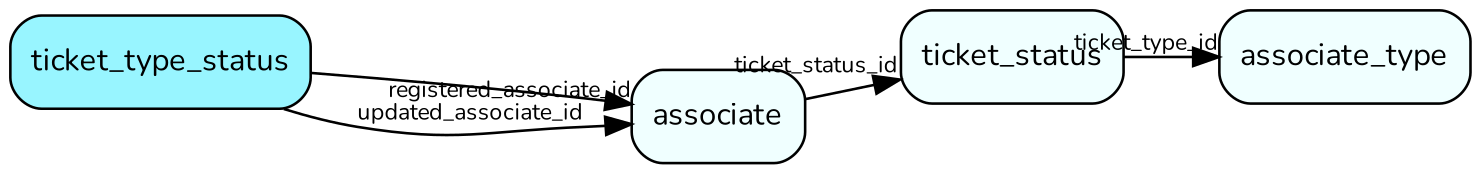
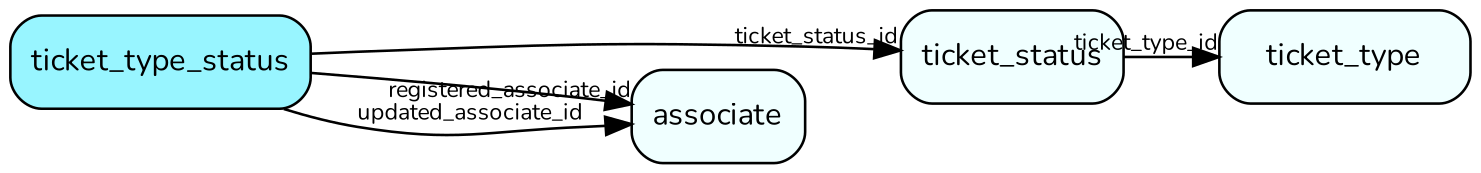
node "associate_type": label "associate_type" -> "ticket_type"
edge "associate" -> "ticket_status": now "ticket_type_status" -> "ticket_status"
